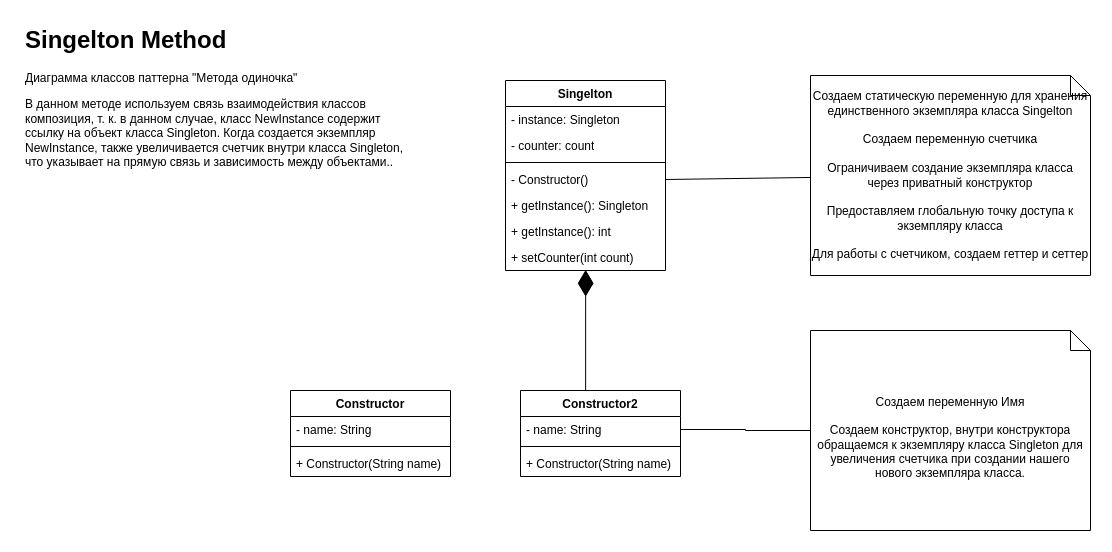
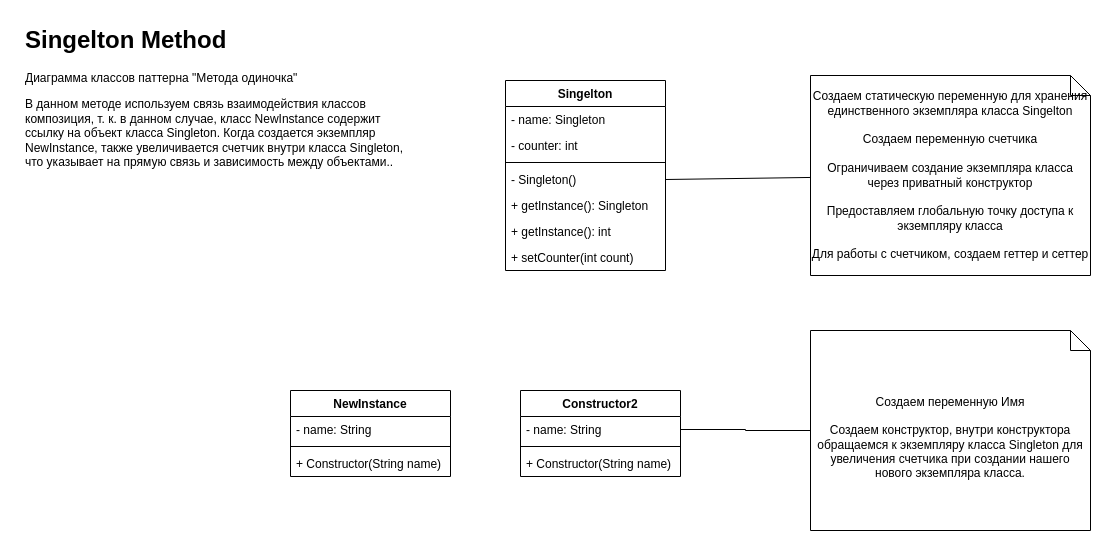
node "- instance: Singleton": label "- instance: Singleton" -> "- name: Singleton"
node "- counter: count": label "- counter: count" -> "- counter: int"
node "- Constructor()": label "- Constructor()" -> "- Singleton()"
edge "Constructor2" -> "+ setCounter(int count)": removed
node "Constructor": label "Constructor" -> "NewInstance"
